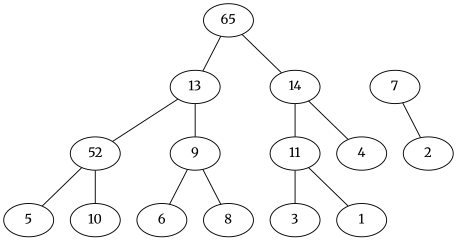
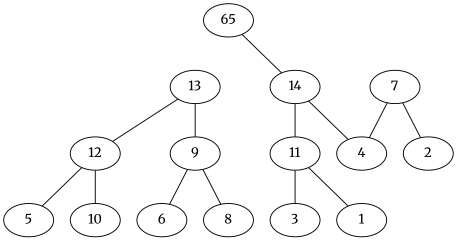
edge "65" -- "13": removed
edge "7" -- "4": added
node "52": label "52" -> "12"
